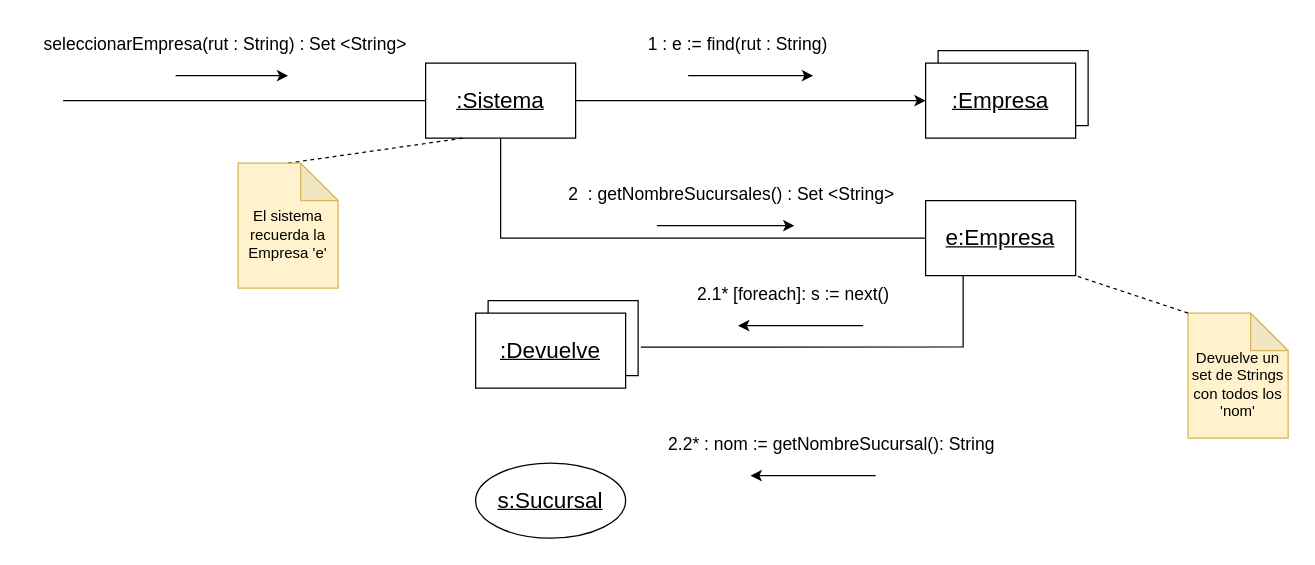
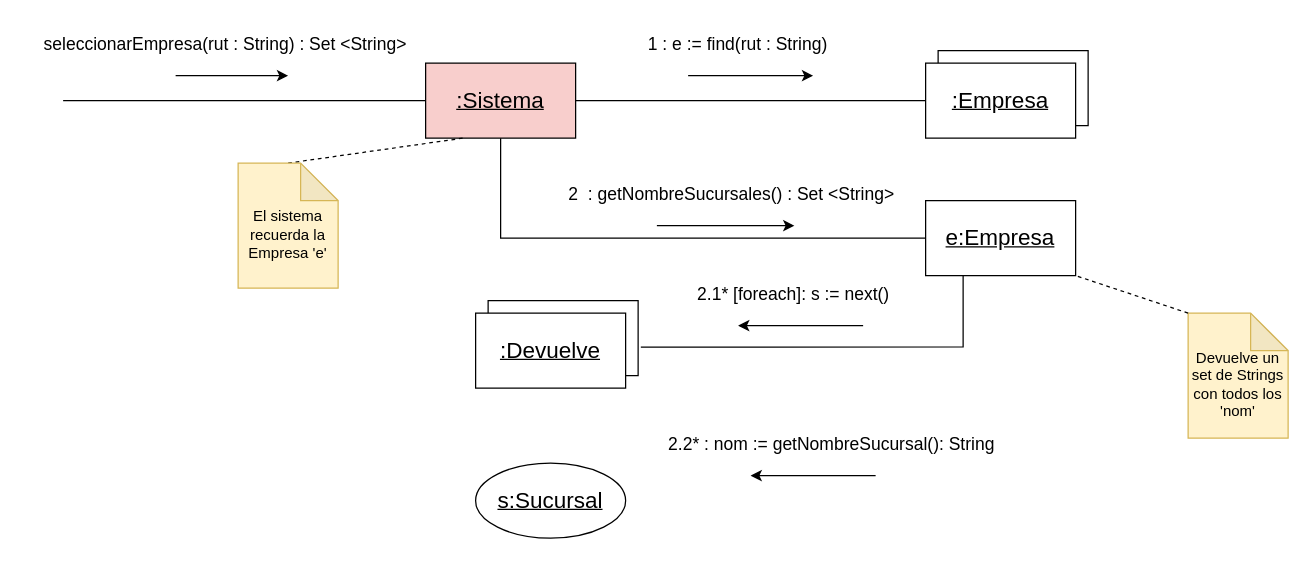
node ":Sistema": fillcolor #ffffff -> #f8cecc
edge ":Sistema" -> ":Empresa": arrowhead classic -> none
